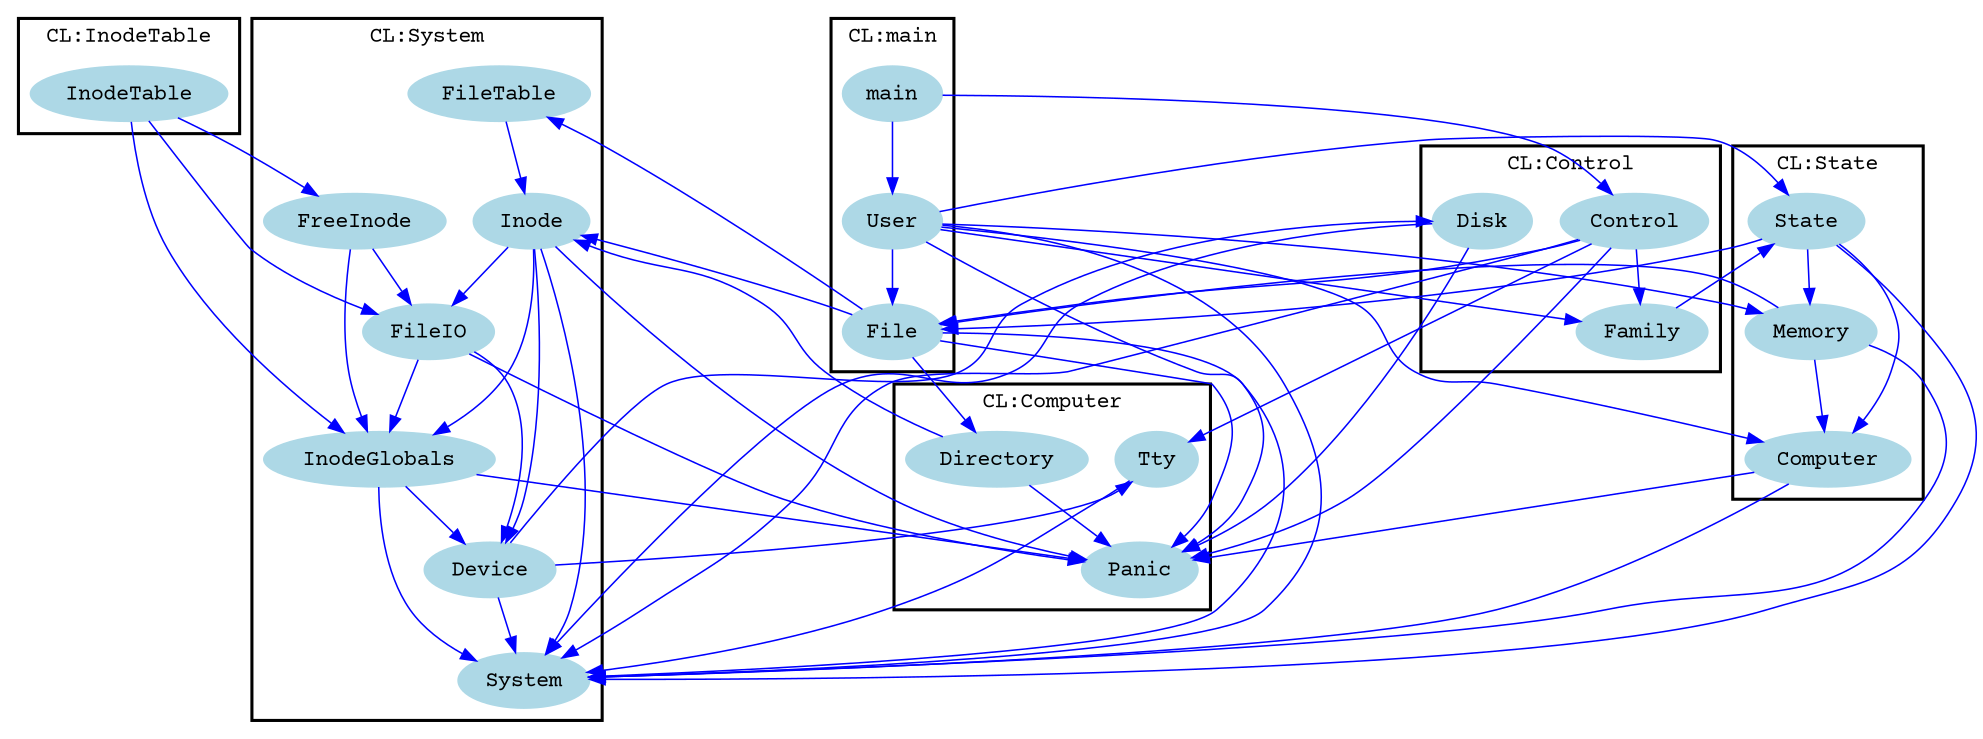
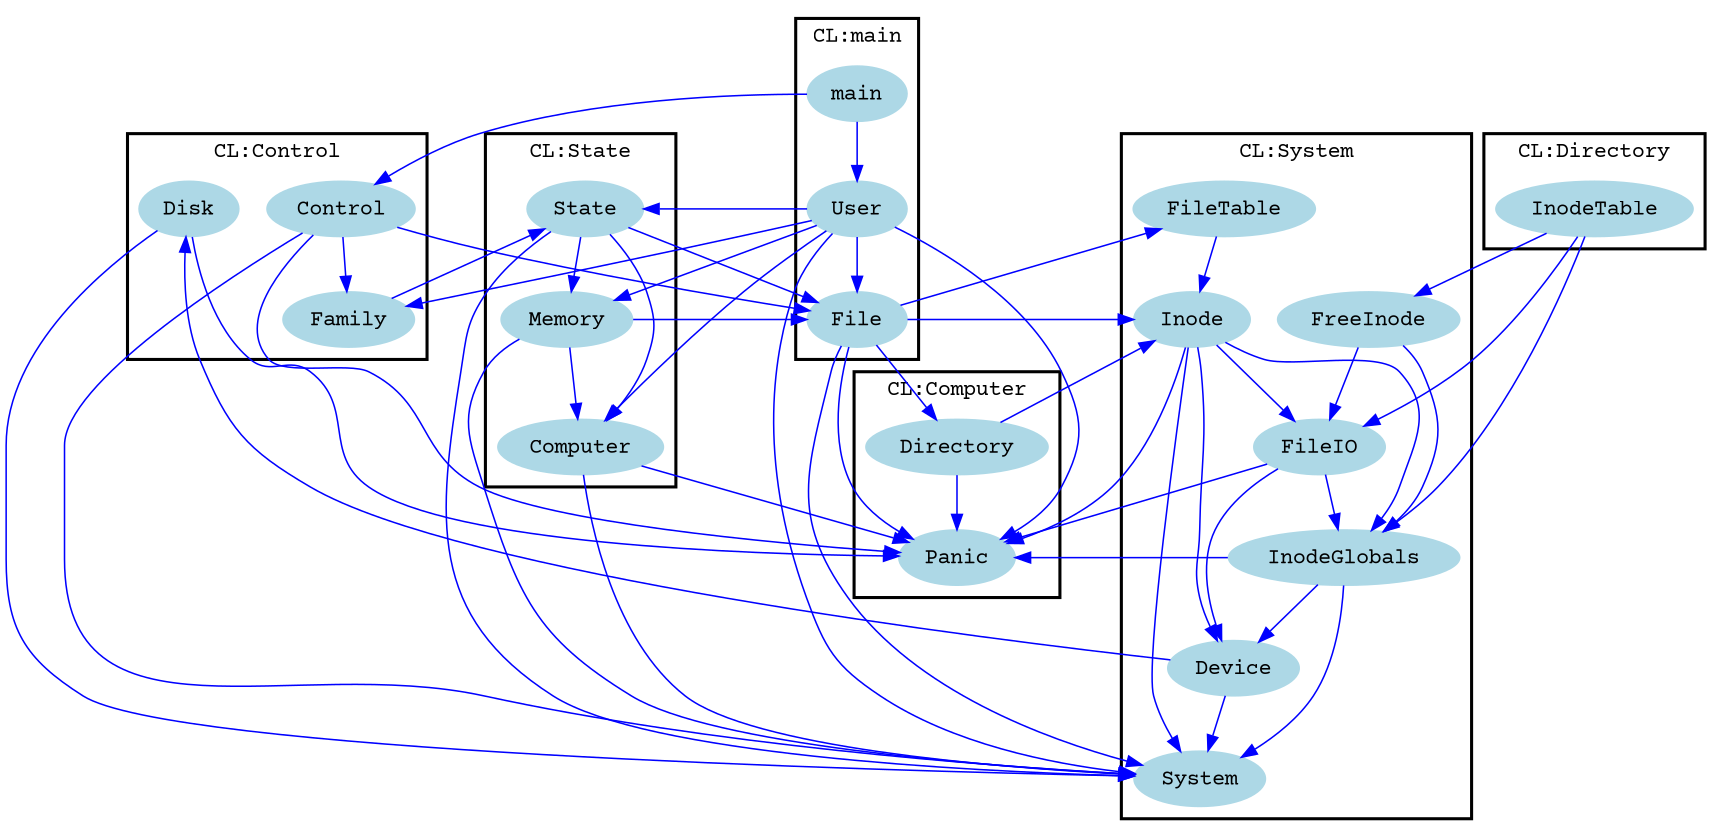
cluster "CL:InodeTable": label "CL:InodeTable" -> "CL:Directory"
node "Tty": removed
